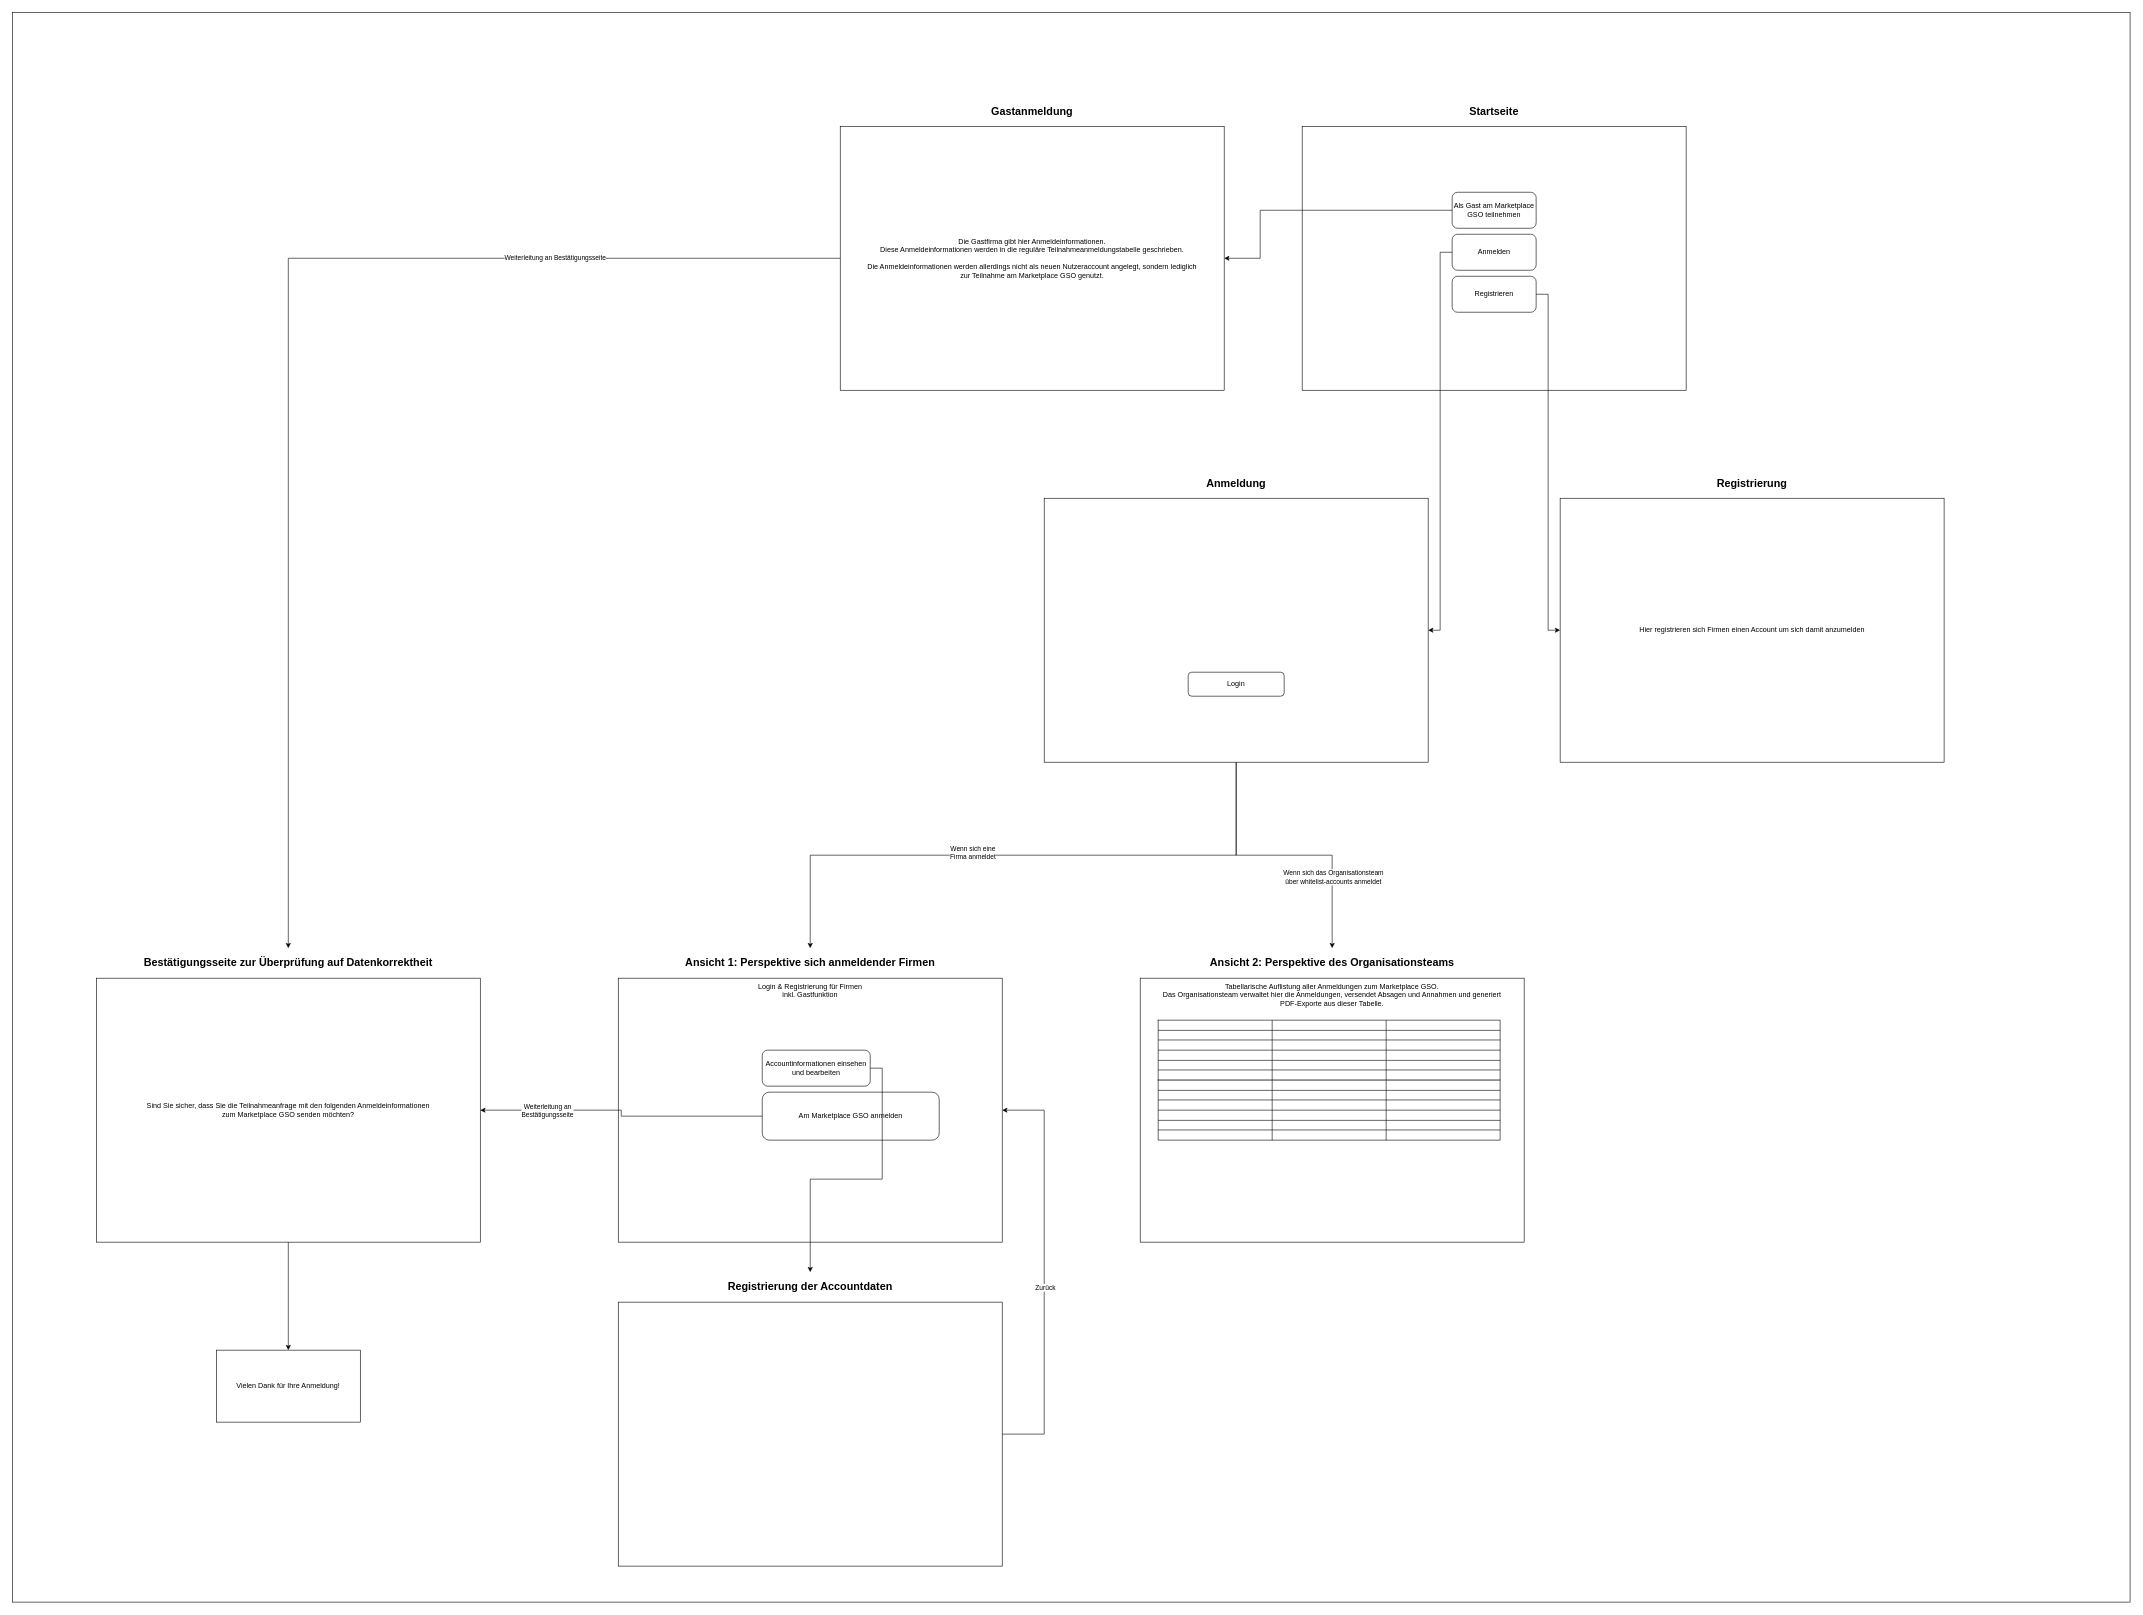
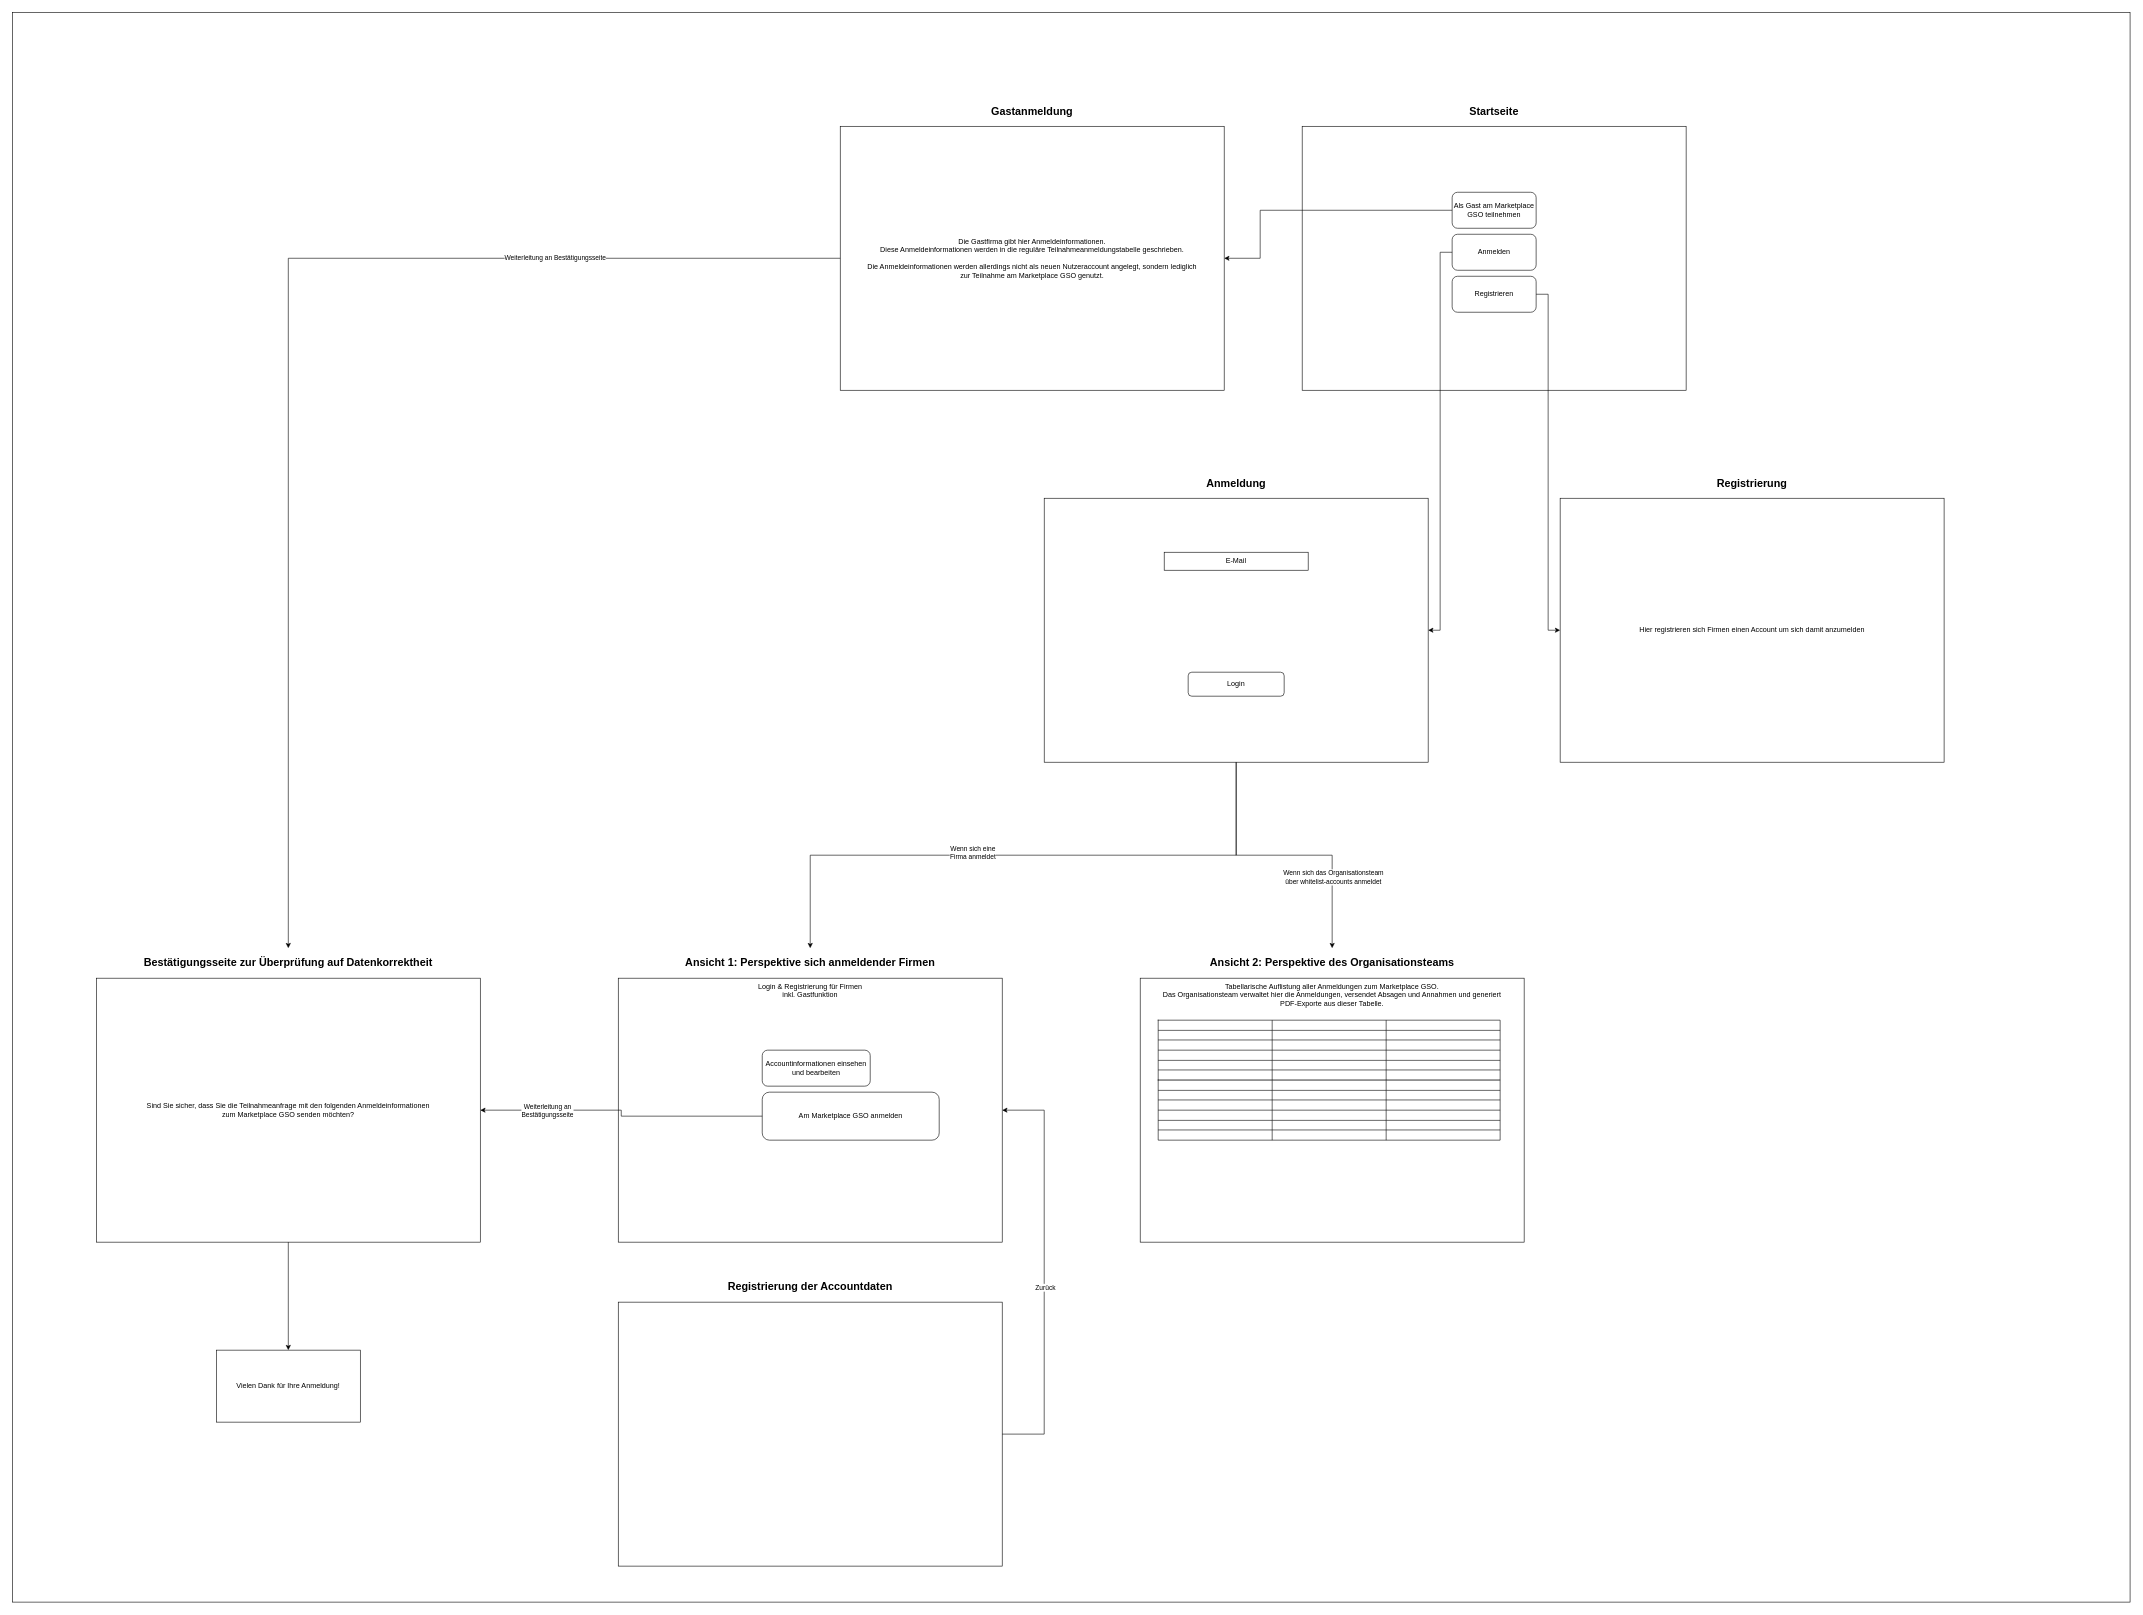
node "E-Mail": added
edge "Accountinformationen einsehen und bearbeiten" -> "Registrierung der Accountdaten": removed
